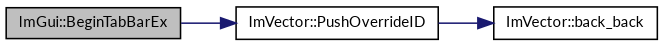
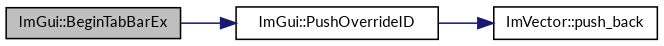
node "ImVector::PushOverrideID": label "ImVector::PushOverrideID" -> "ImGui::PushOverrideID"
node "ImVector::back_back": label "ImVector::back_back" -> "ImVector::push_back"
